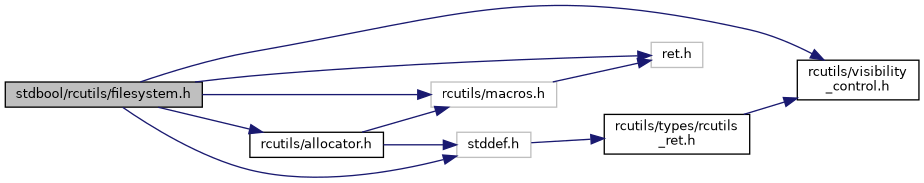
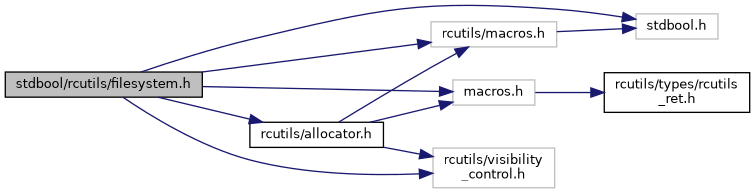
node "ret.h": label "ret.h" -> "stdbool.h"
node "rcutils/visibility _control.h": color black -> grey75
edge "rcutils/types/rcutils _ret.h" -> "rcutils/visibility _control.h": now "rcutils/allocator.h" -> "rcutils/visibility _control.h"
node "stddef.h": label "stddef.h" -> "macros.h"
